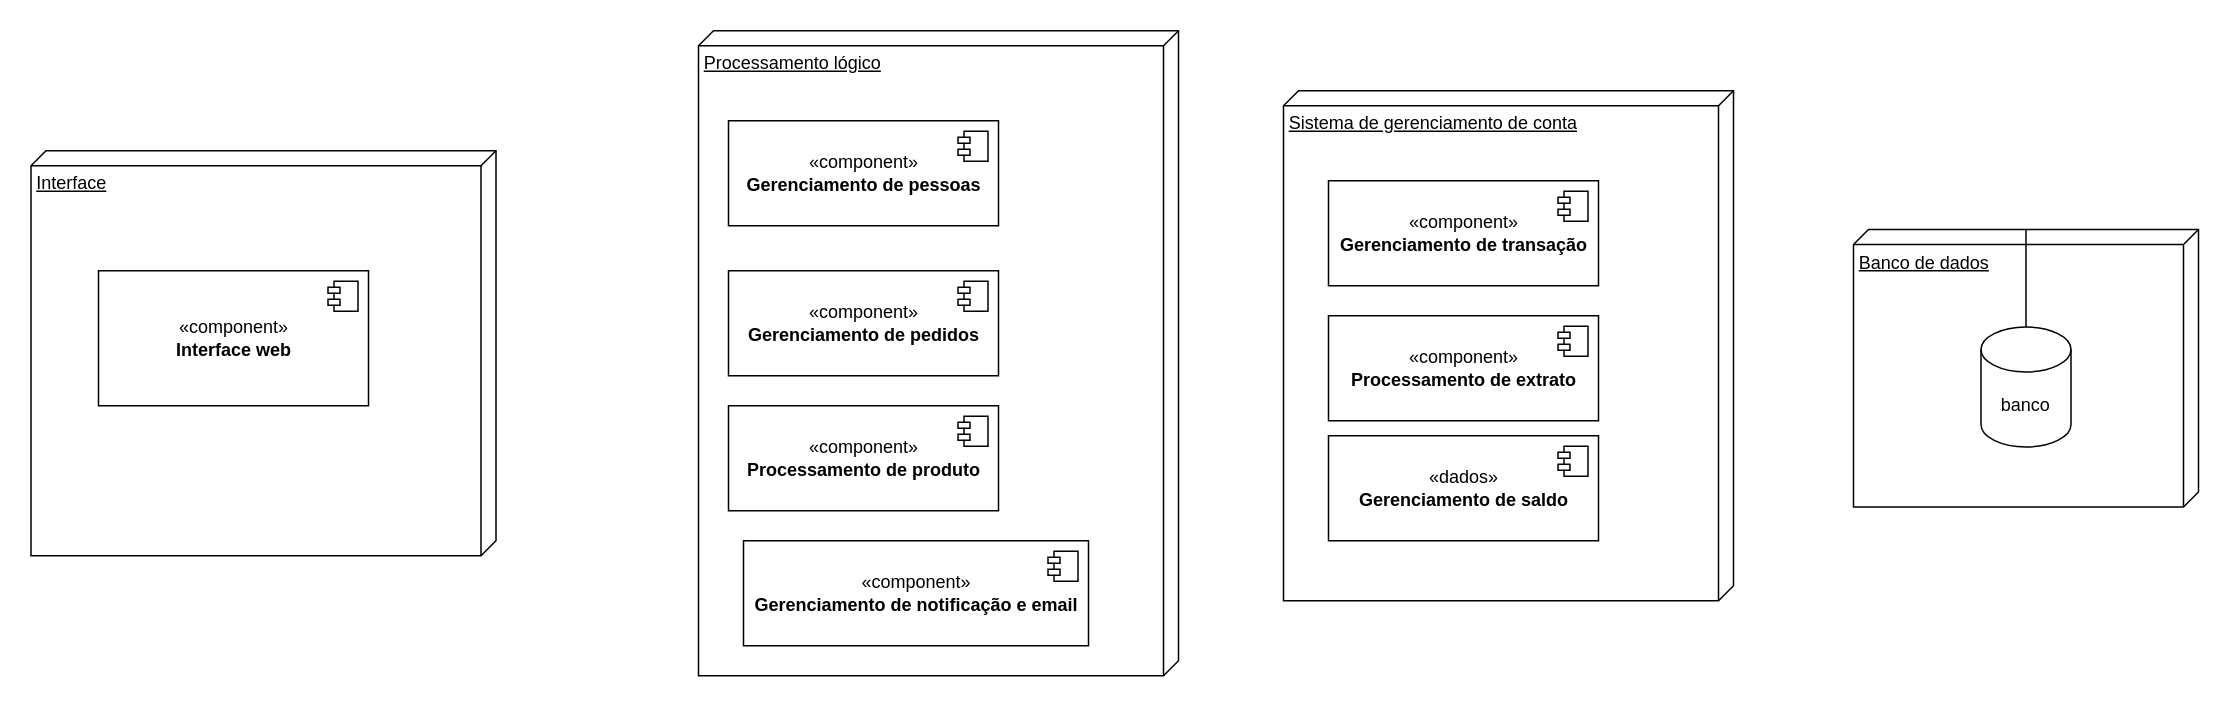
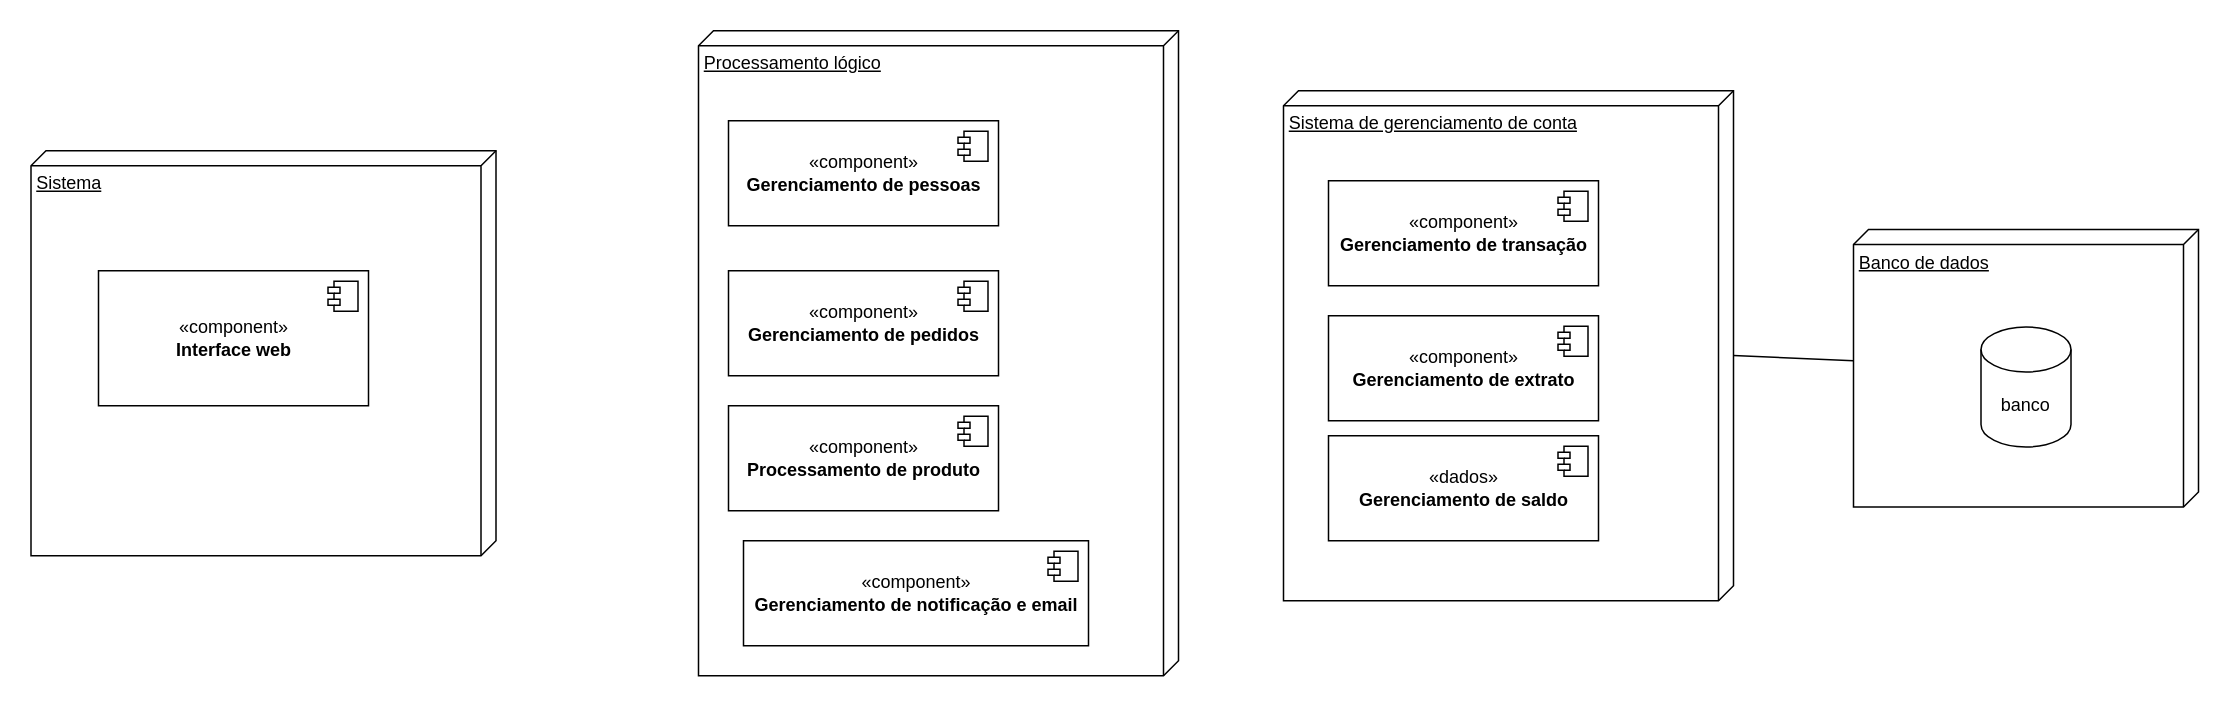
node "Interface": label "Interface" -> "Sistema"
edge "Banco de dados" -- "banco": now "Banco de dados" -- "Sistema de gerenciamento de conta"
node "«component» Processamento de extrato": label "«component» Processamento de extrato" -> "«component» Gerenciamento de extrato"
